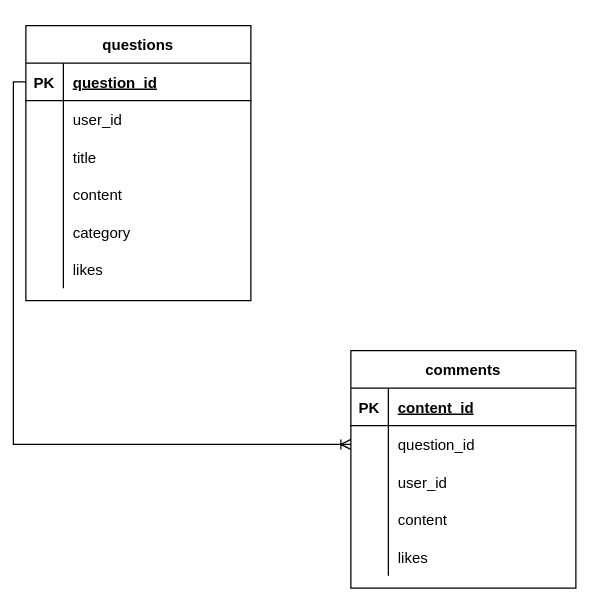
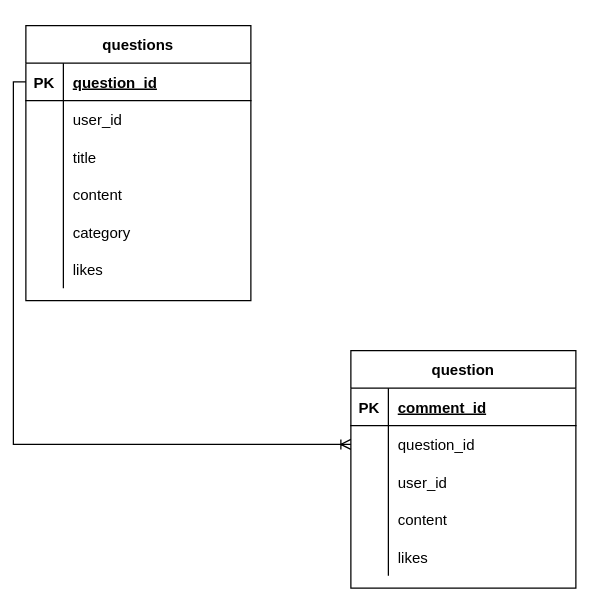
node "comments": label "comments" -> "question"
node "content_id": label "content_id" -> "comment_id"
